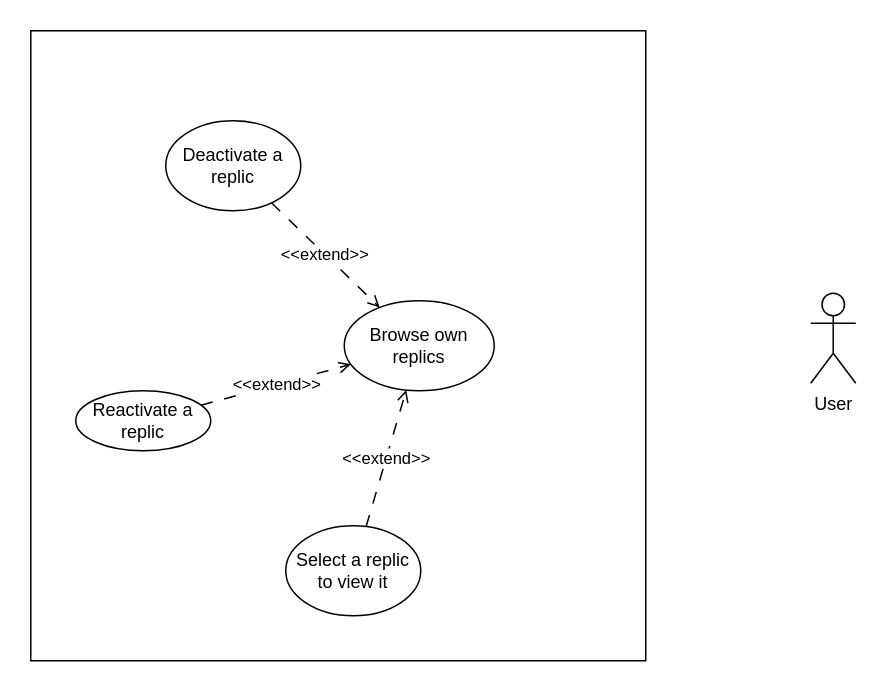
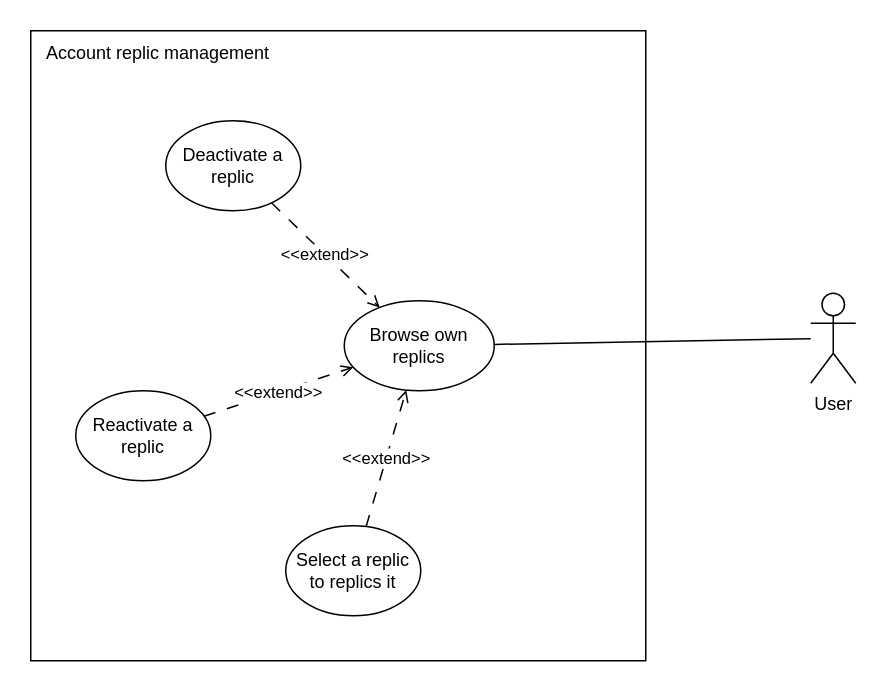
node "Account replic management": added
edge "User" -- "Browse own replics": added
node "Reactivate a replic": size 135x60 -> 135x90
node "Select a replic to view it": label "Select a replic to view it" -> "Select a replic to replics it"
